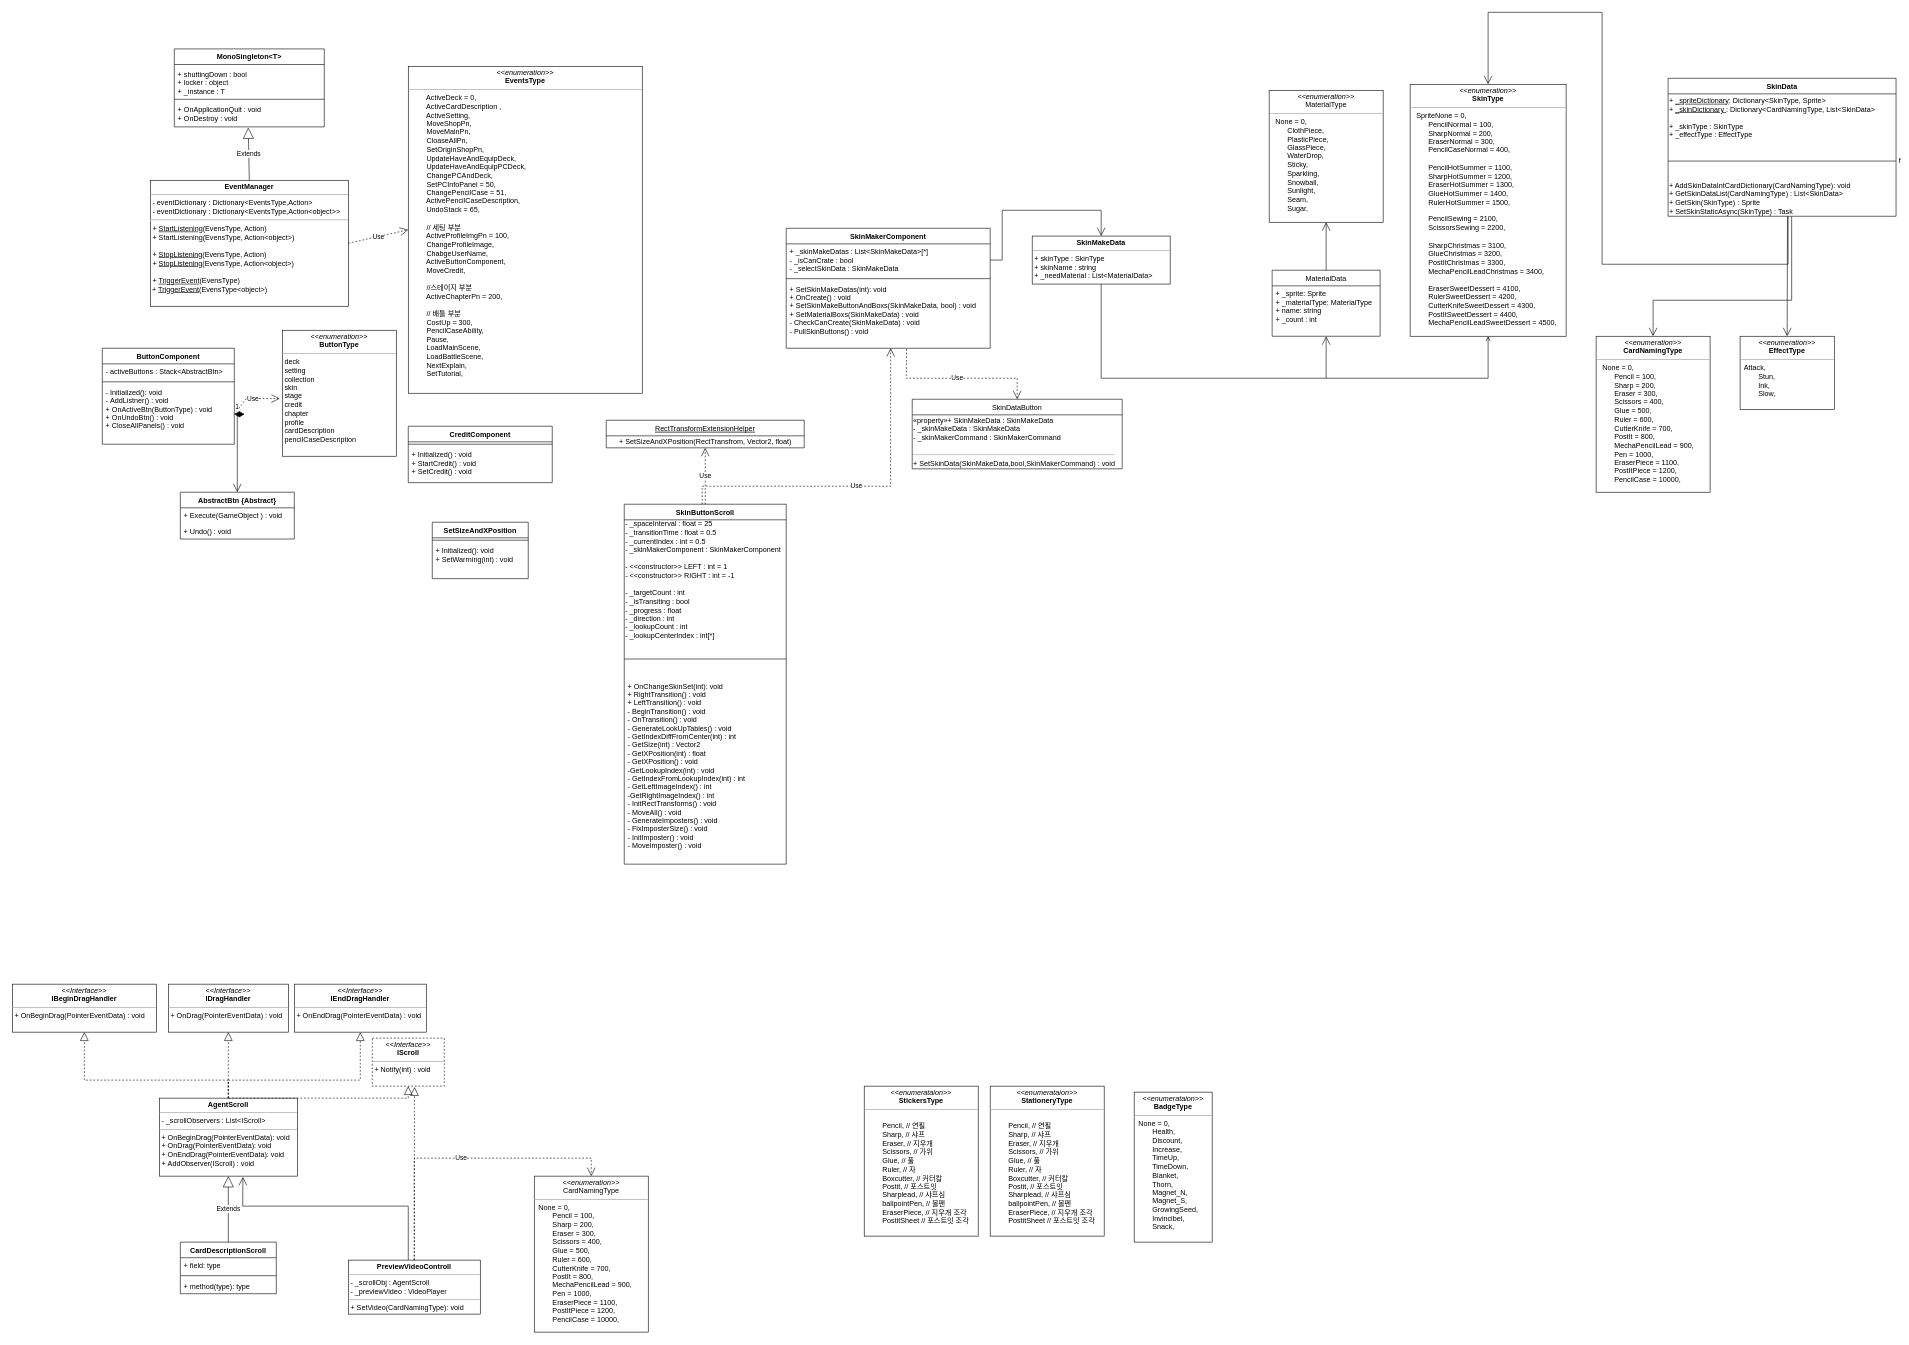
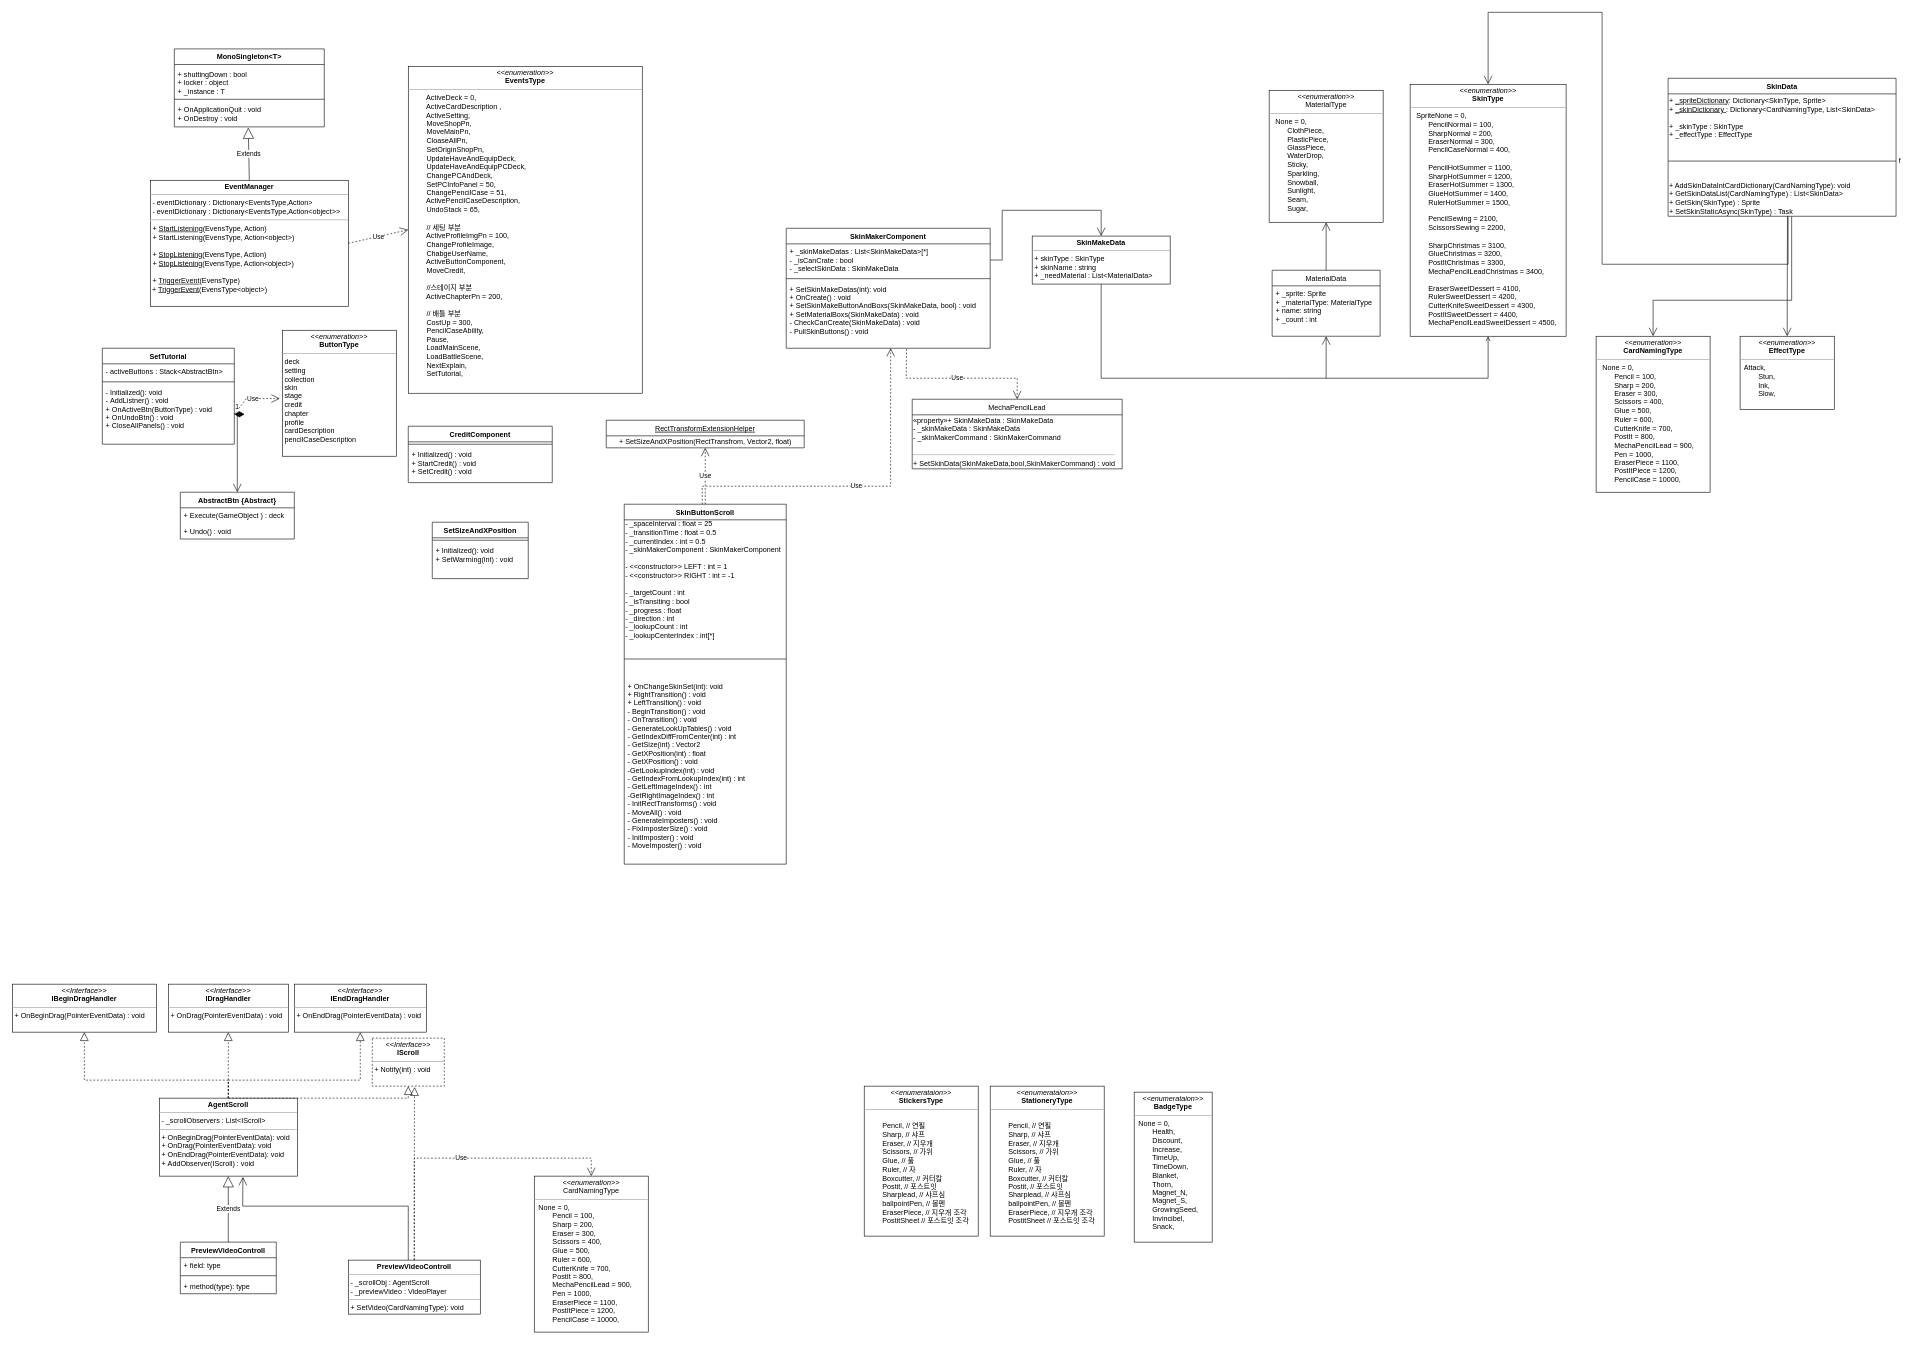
node "ButtonComponent": label "ButtonComponent" -> "SetTutorial"
node "SkinDataButton": label "SkinDataButton" -> "MechaPencilLead"
node "+ Execute(GameObject ) : void": label "+ Execute(GameObject ) : void" -> "+ Execute(GameObject ) : deck"
node "CardDescriptionScroll": label "CardDescriptionScroll" -> "PreviewVideoControll"
